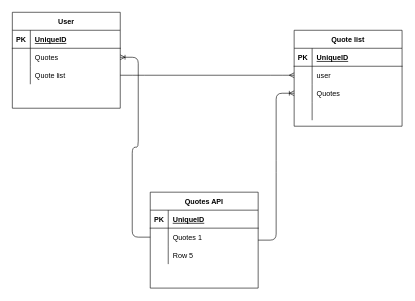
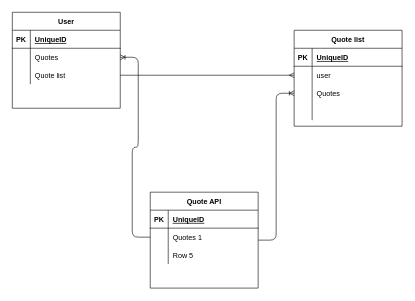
node "Quotes API": label "Quotes API" -> "Quote API"
